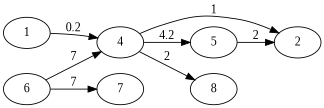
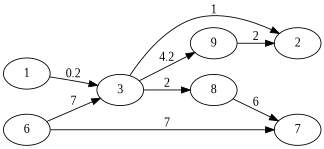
node "4": label "4" -> "3"
node "5": label "5" -> "9"
edge "8" -> "7": added, label "6"
